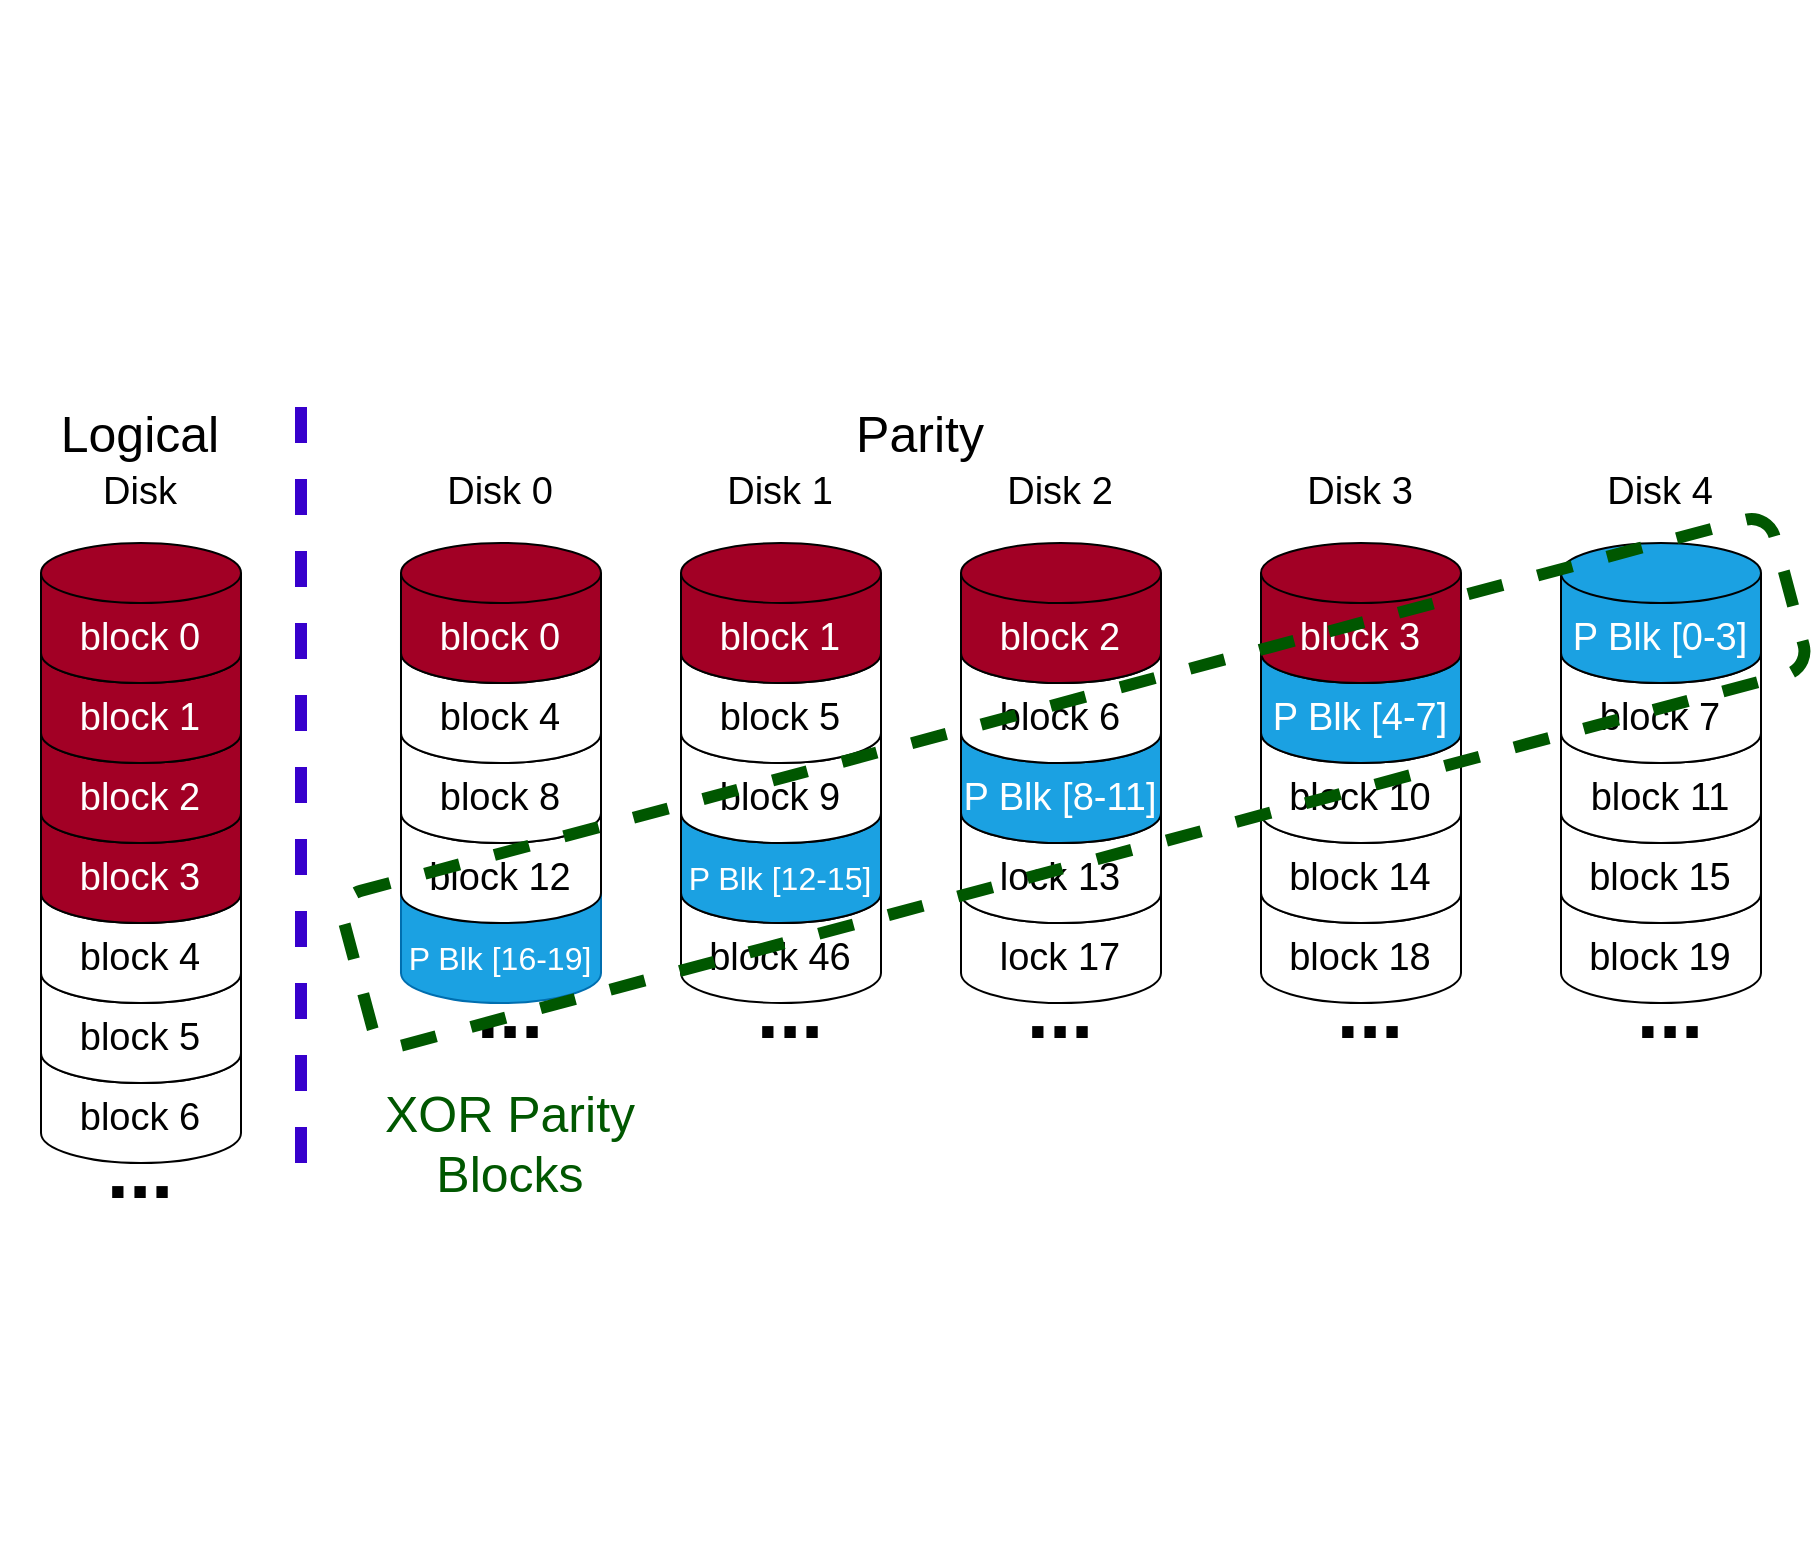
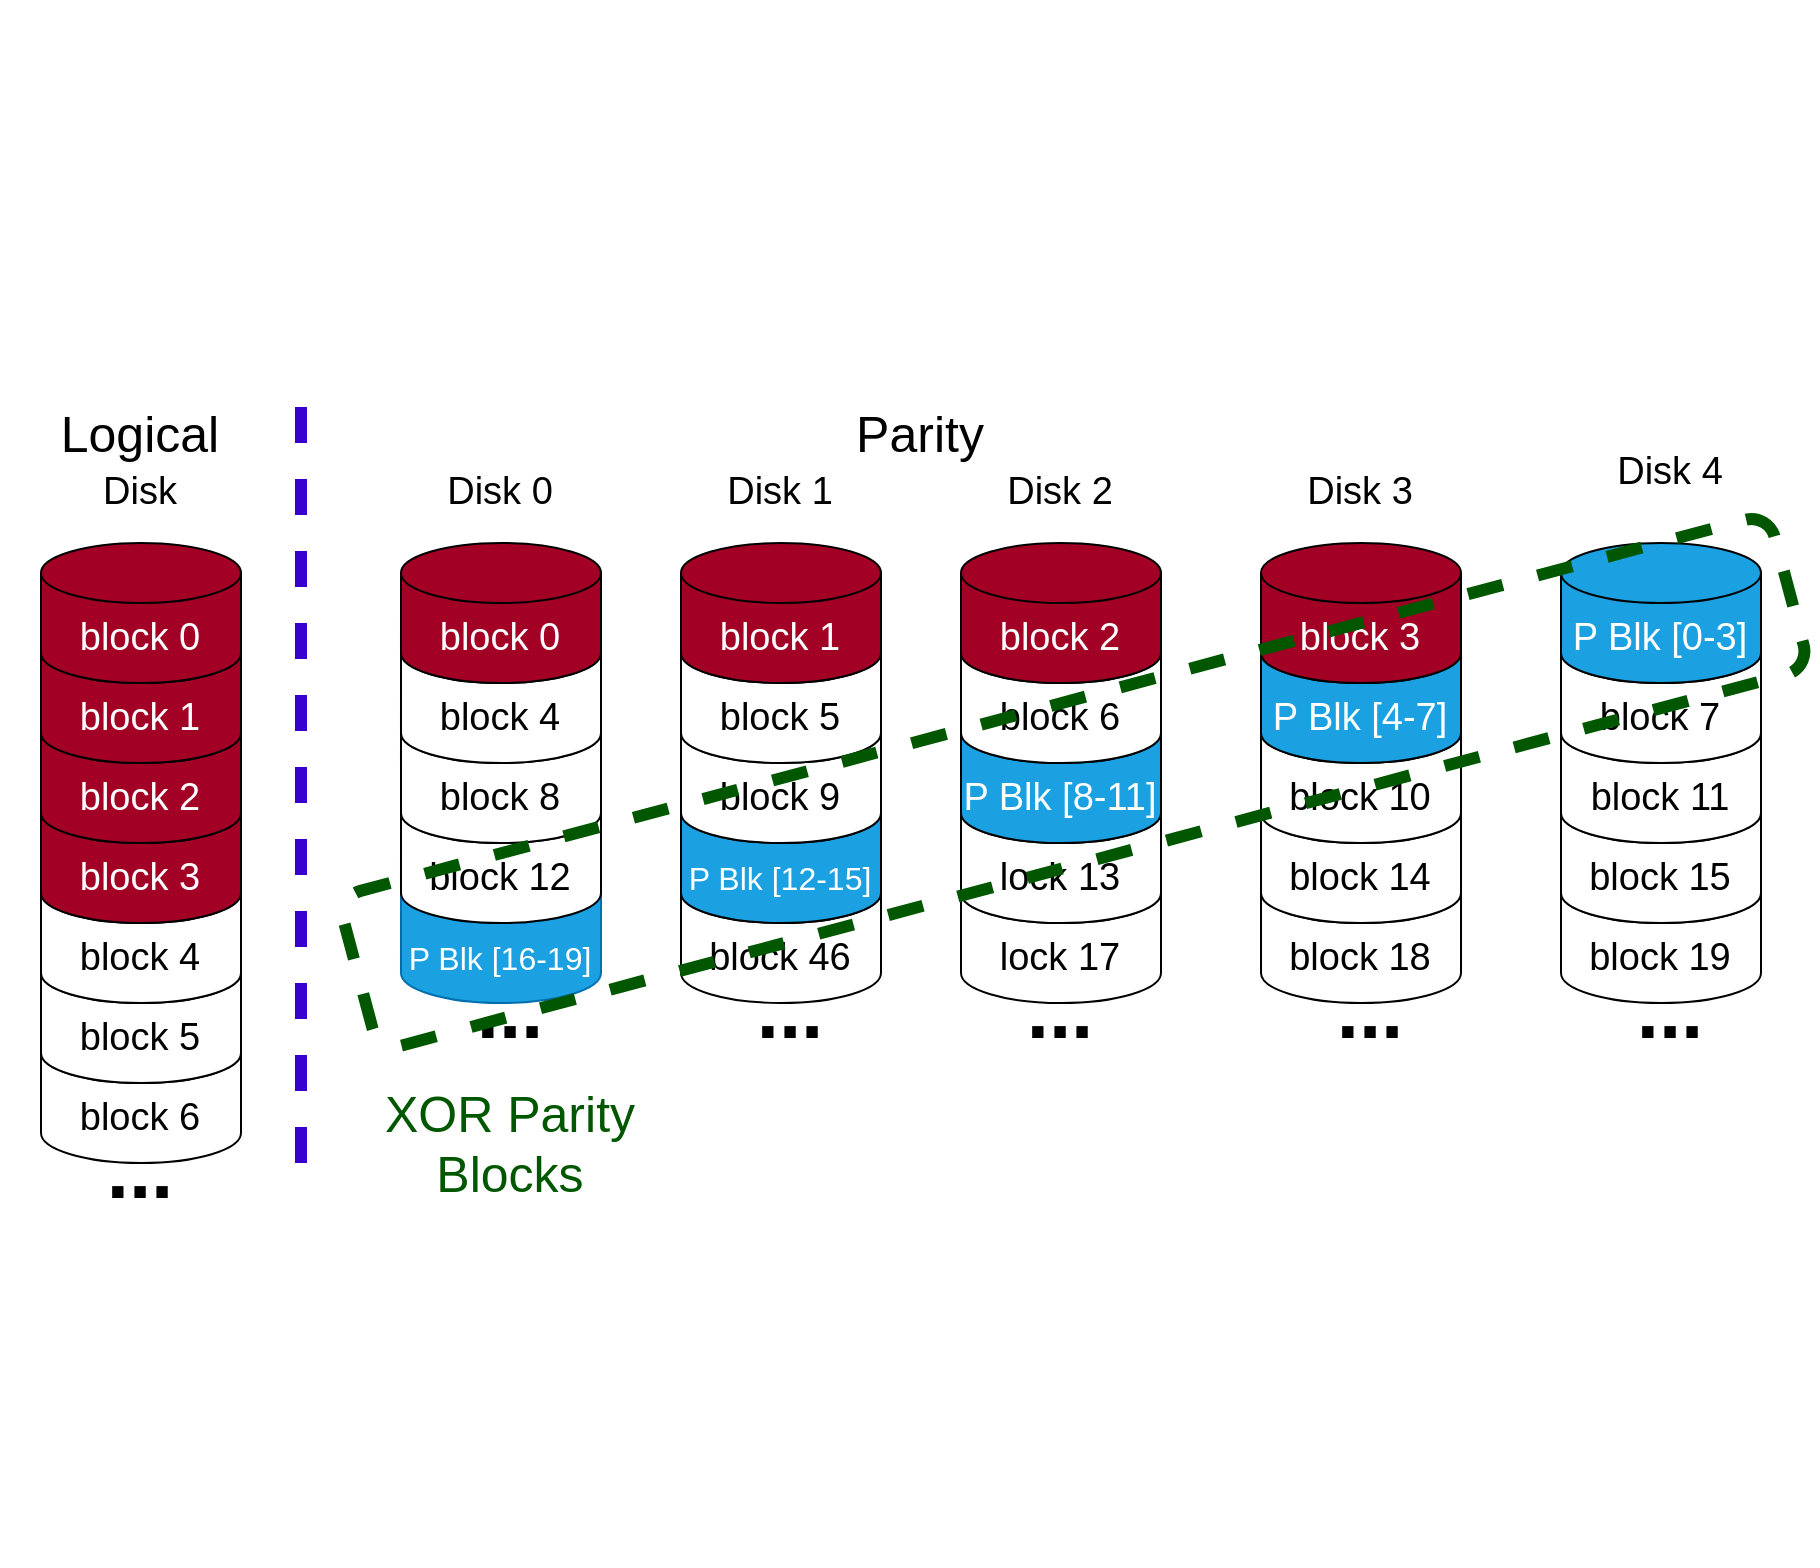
node "Disk 4": moved (1661, 493) -> (1671, 473)
